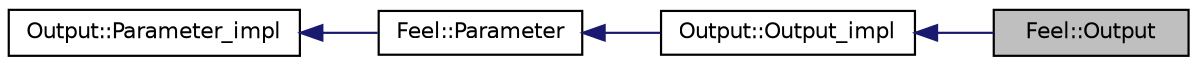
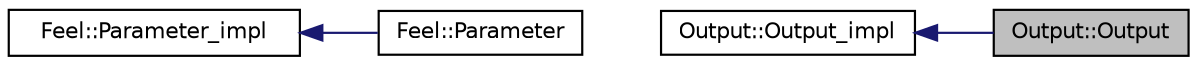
node "Output::Parameter_impl": label "Output::Parameter_impl" -> "Feel::Parameter_impl"
edge "Output::Output_impl" -> "Feel::Parameter": removed
node "Feel::Output": label "Feel::Output" -> "Output::Output"
